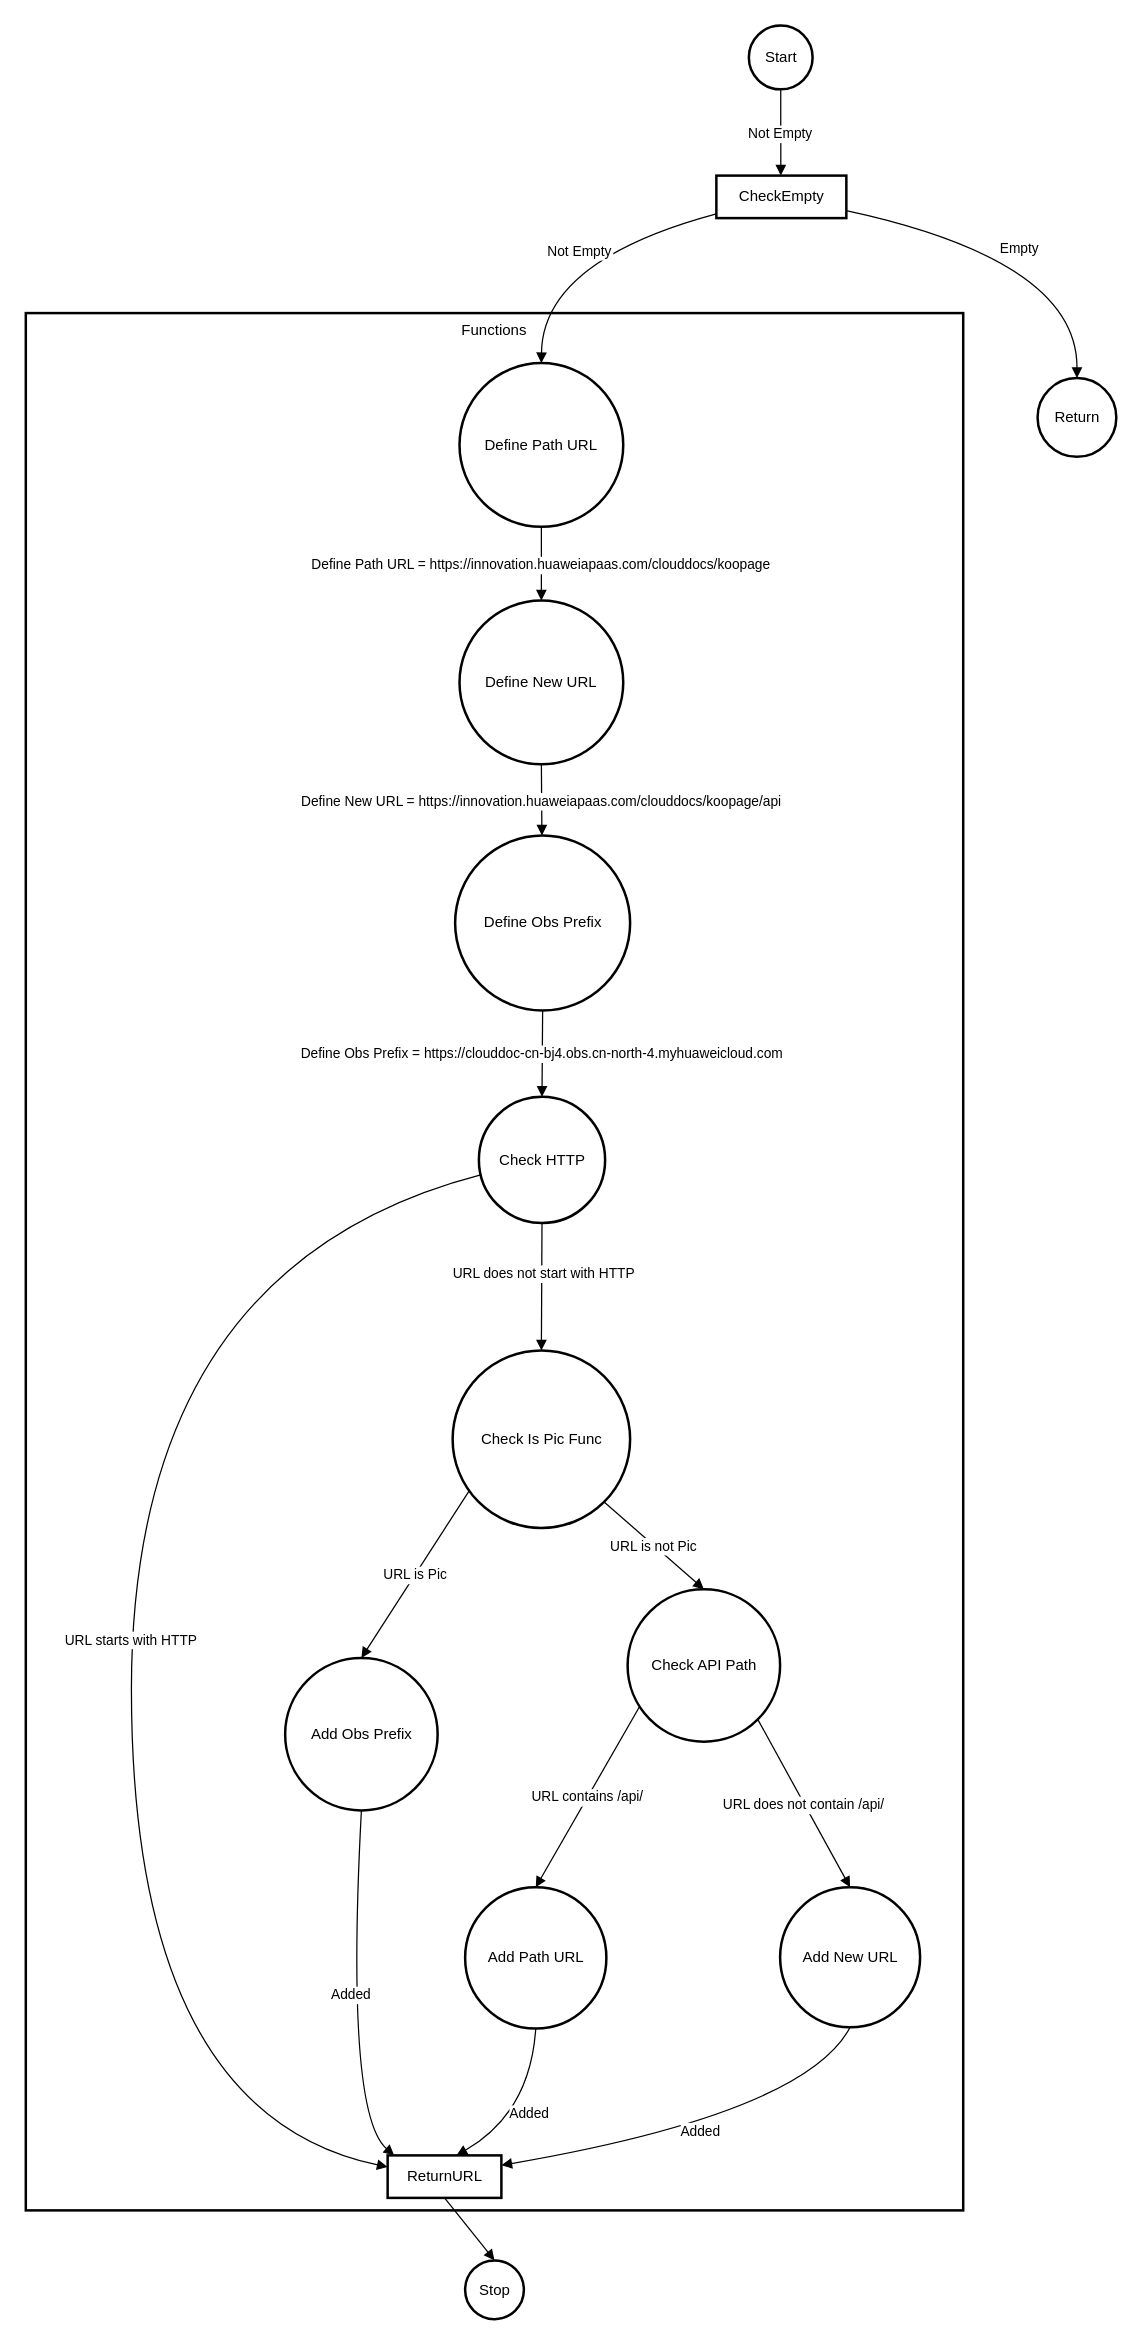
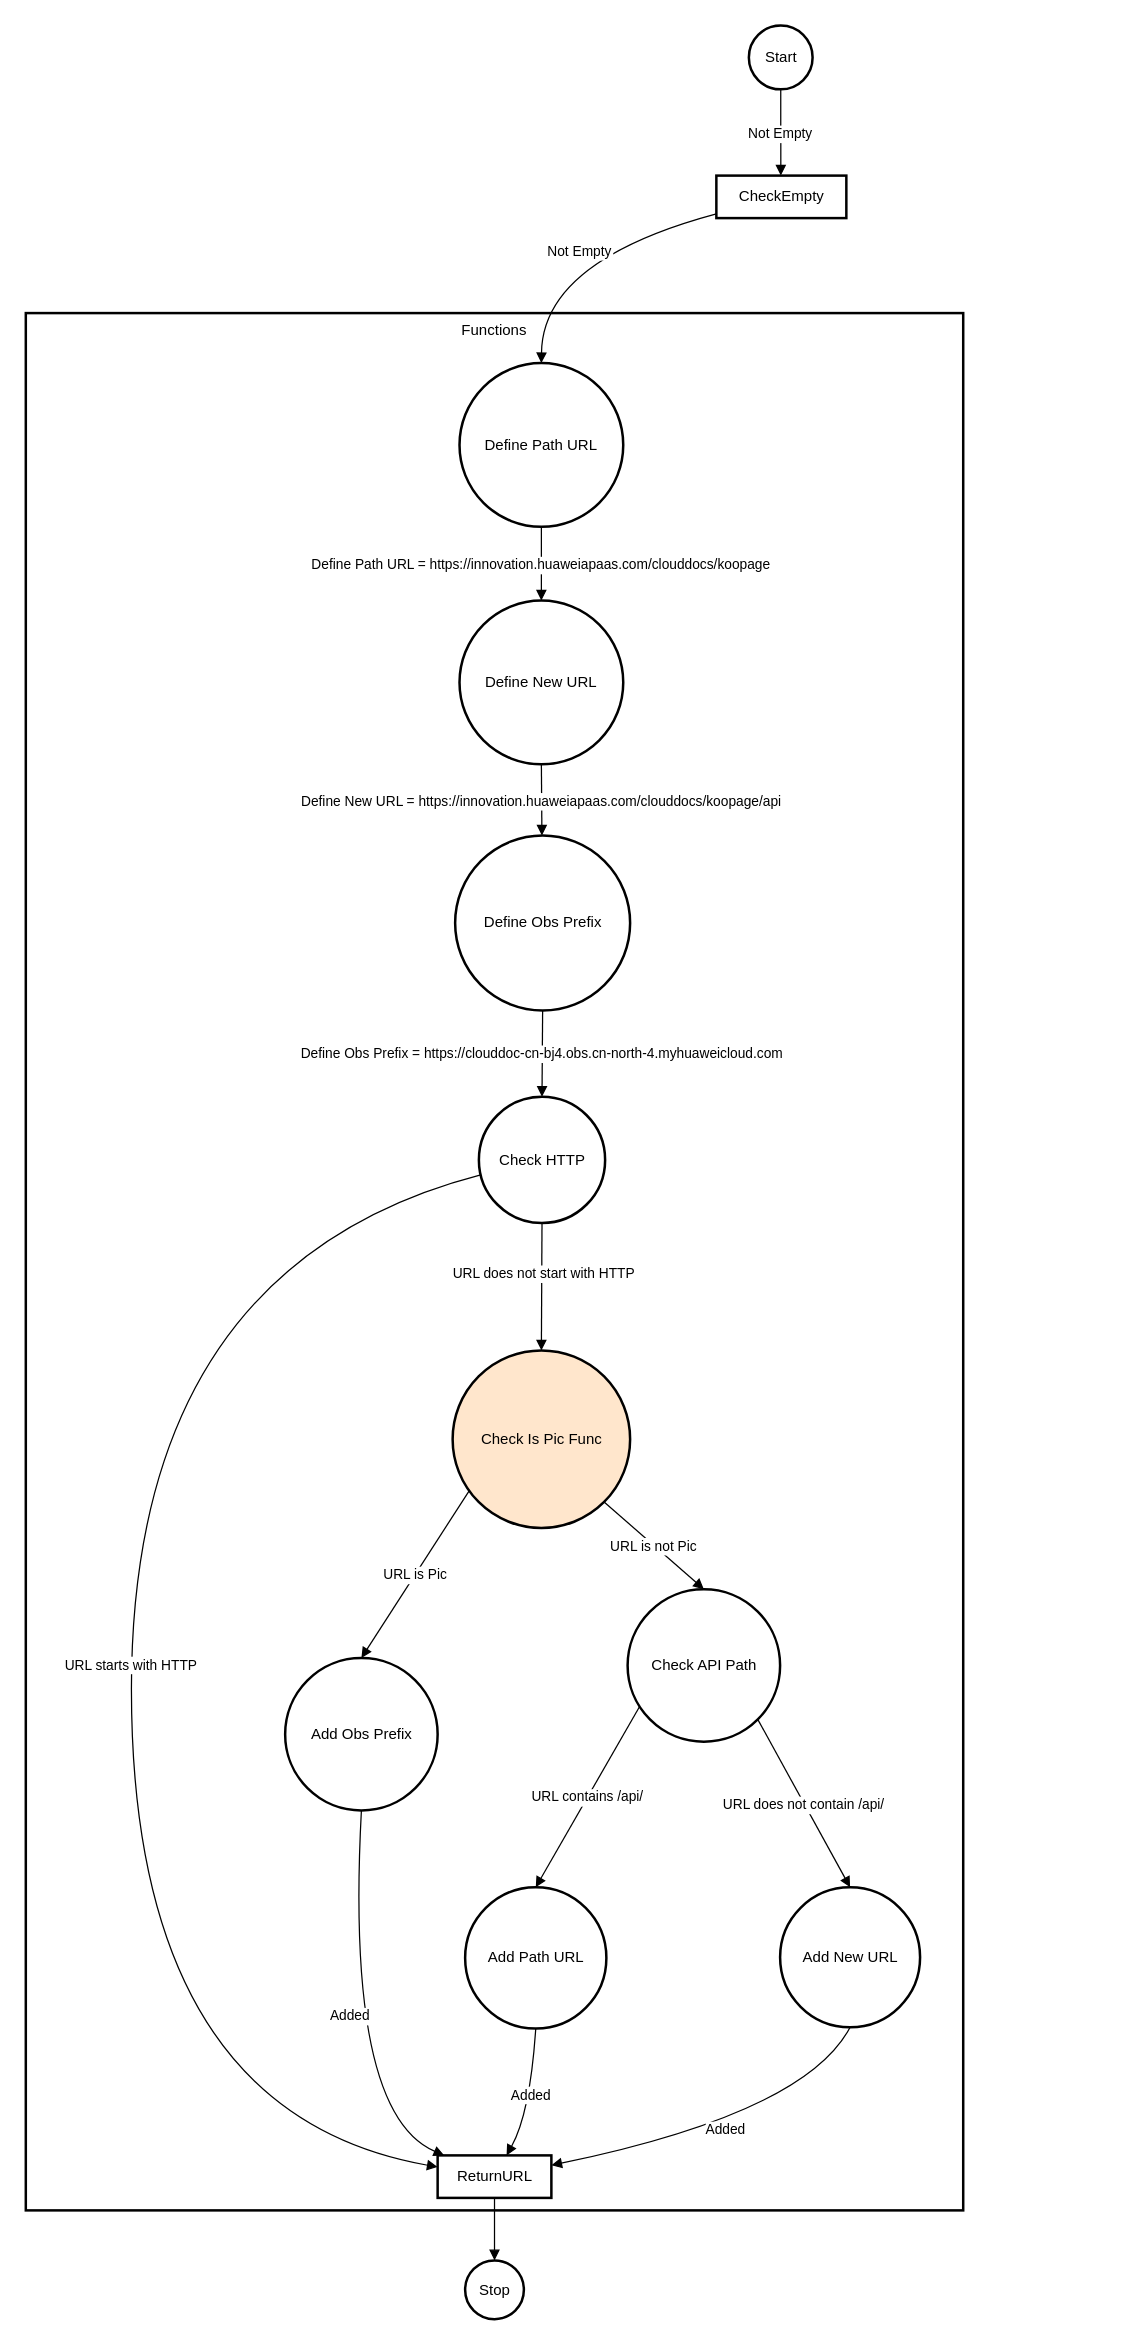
edge "CheckEmpty" -> "Return": removed, label "Empty"
node "Return": removed
node "Check Is Pic Func": fillcolor #ffffff -> #ffe6cc
node "ReturnURL": moved (444, 2177) -> (494, 2177)
